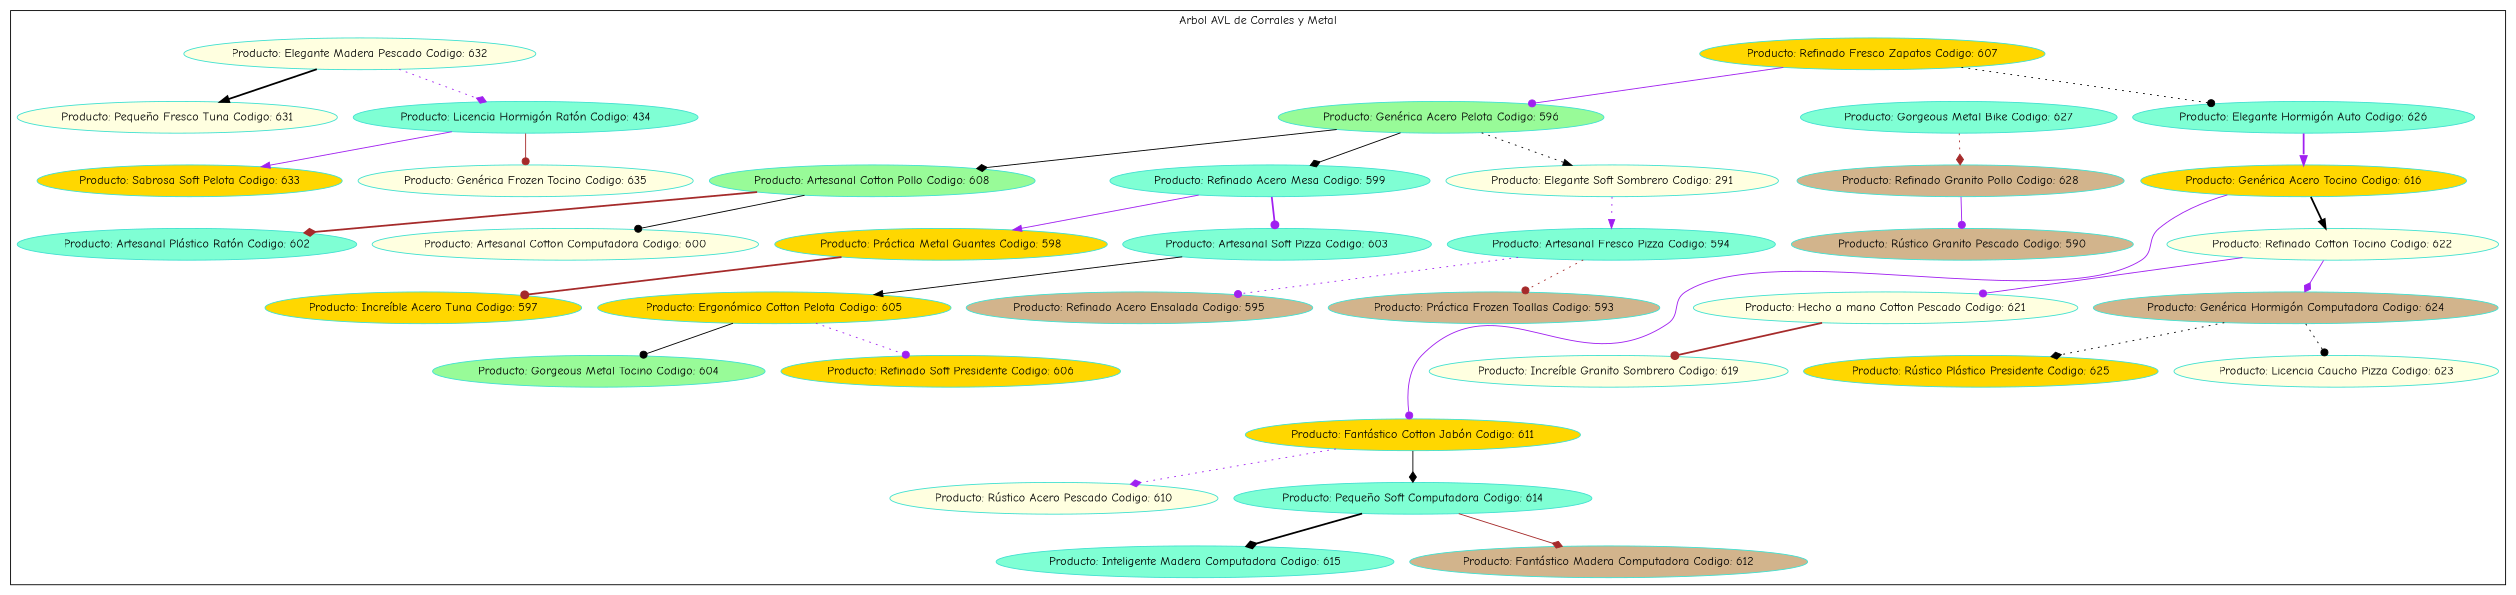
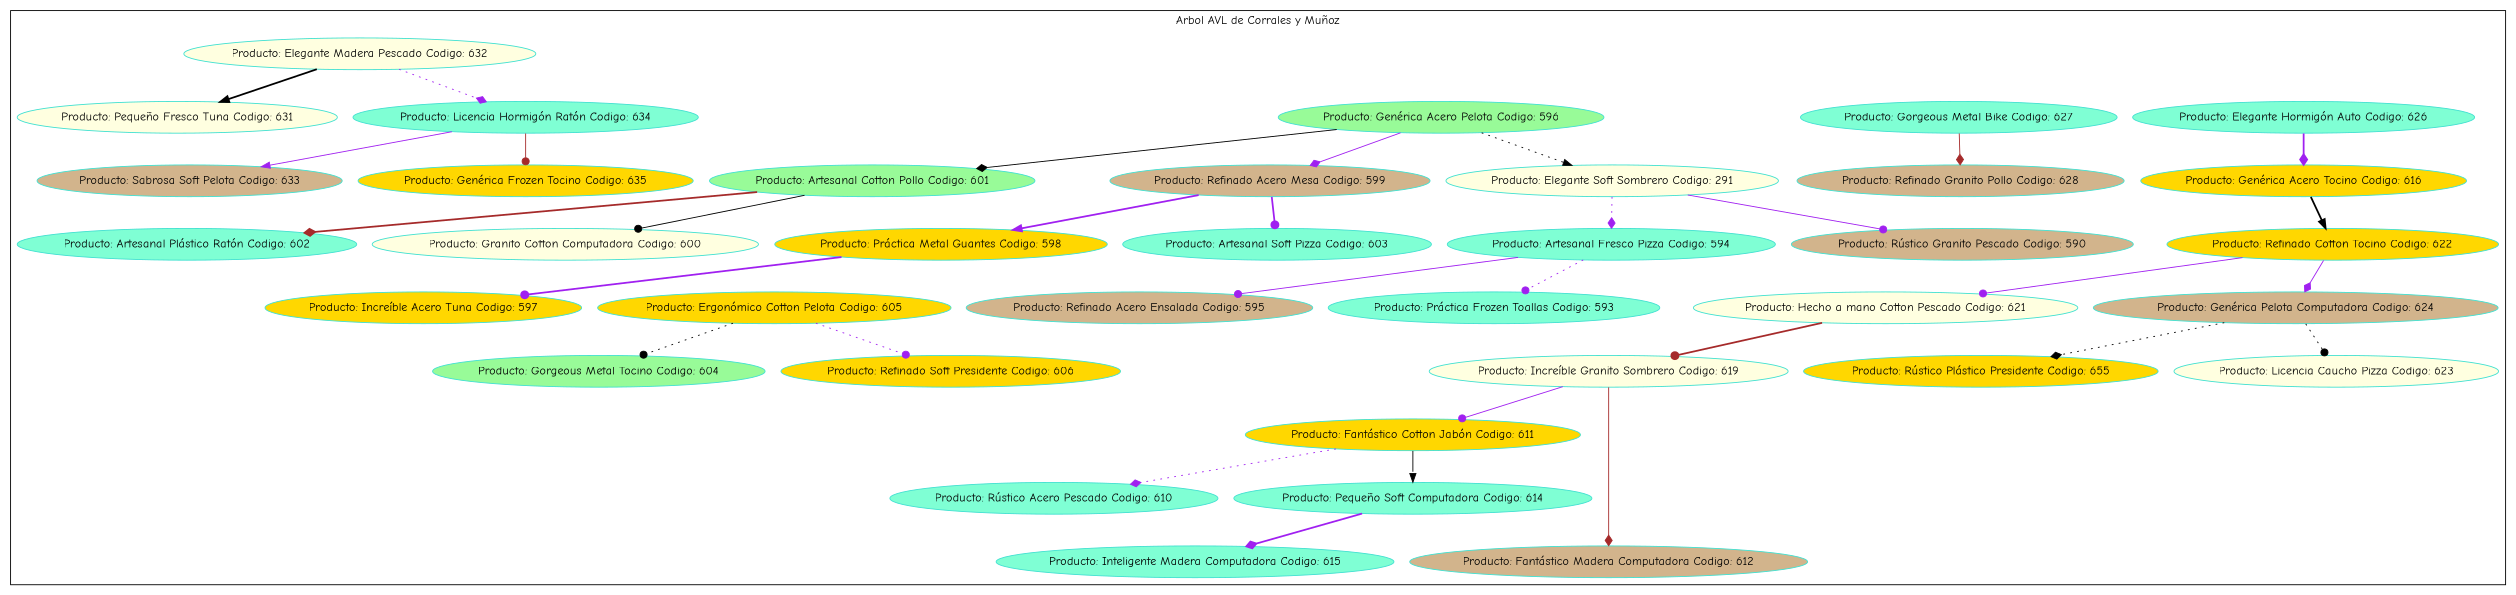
cluster "Arbol AVL de Corrales y Metal": label "Arbol AVL de Corrales y Metal" -> "Arbol AVL de Corrales y Muñoz"
node "Producto: Refinado Fresco Zapatos Codigo: 607": removed
node "Producto: Licencia Hormigón Ratón Codigo: 434": label "Producto: Licencia Hormigón Ratón Codigo: 434" -> "Producto: Licencia Hormigón Ratón Codigo: 634"
edge "Producto: Gorgeous Metal Bike Codigo: 627" -> "Producto: Refinado Granito Pollo Codigo: 628": style dotted -> solid
edge "Producto: Elegante Hormigón Auto Codigo: 626" -> "Producto: Genérica Acero Tocino Codigo: 616": arrowhead normal -> diamond
edge "Producto: Genérica Acero Pelota Codigo: 596" -> "Producto: Refinado Acero Mesa Codigo: 599": color black -> purple
node "Producto: Sabrosa Soft Pelota Codigo: 633": fillcolor gold -> tan
node "Producto: Genérica Frozen Tocino Codigo: 635": fillcolor lightyellow -> gold
node "Producto: Artesanal Cotton Pollo Codigo: 608": label "Producto: Artesanal Cotton Pollo Codigo: 608" -> "Producto: Artesanal Cotton Pollo Codigo: 601"
node "Producto: Refinado Acero Mesa Codigo: 599": fillcolor aquamarine -> tan
edge "Producto: Elegante Soft Sombrero Codigo: 291" -> "Producto: Artesanal Fresco Pizza Codigo: 594": arrowhead normal -> diamond
edge "Producto: Refinado Granito Pollo Codigo: 628" -> "Producto: Rústico Granito Pescado Codigo: 590": now "Producto: Elegante Soft Sombrero Codigo: 291" -> "Producto: Rústico Granito Pescado Codigo: 590"
edge "Producto: Refinado Acero Mesa Codigo: 599" -> "Producto: Práctica Metal Guantes Codigo: 598": style solid -> bold
node "Producto: Artesanal Cotton Computadora Codigo: 600": label "Producto: Artesanal Cotton Computadora Codigo: 600" -> "Producto: Granito Cotton Computadora Codigo: 600"
node "Producto: Refinado Cotton Tocino Codigo: 622": fillcolor lightyellow -> gold
edge "Producto: Genérica Acero Tocino Codigo: 616" -> "Producto: Fantástico Cotton Jabón Codigo: 611": now "Producto: Increíble Granito Sombrero Codigo: 619" -> "Producto: Fantástico Cotton Jabón Codigo: 611"
edge "Producto: Artesanal Fresco Pizza Codigo: 594" -> "Producto: Práctica Frozen Toallas Codigo: 593": color brown -> purple
edge "Producto: Artesanal Soft Pizza Codigo: 603" -> "Producto: Ergonómico Cotton Pelota Codigo: 605": removed
edge "Producto: Artesanal Fresco Pizza Codigo: 594" -> "Producto: Refinado Acero Ensalada Codigo: 595": style dotted -> solid
edge "Producto: Práctica Metal Guantes Codigo: 598" -> "Producto: Increíble Acero Tuna Codigo: 597": color brown -> purple
node "Producto: Práctica Frozen Toallas Codigo: 593": fillcolor tan -> aquamarine
node "Producto: Genérica Hormigón Computadora Codigo: 624": label "Producto: Genérica Hormigón Computadora Codigo: 624" -> "Producto: Genérica Pelota Computadora Codigo: 624"
edge "Producto: Ergonómico Cotton Pelota Codigo: 605" -> "Producto: Gorgeous Metal Tocino Codigo: 604": style solid -> dotted
node "Producto: Rústico Plástico Presidente Codigo: 625": label "Producto: Rústico Plástico Presidente Codigo: 625" -> "Producto: Rústico Plástico Presidente Codigo: 655"
edge "Producto: Fantástico Cotton Jabón Codigo: 611" -> "Producto: Pequeño Soft Computadora Codigo: 614": arrowhead diamond -> normal
node "Producto: Rústico Acero Pescado Codigo: 610": fillcolor lightyellow -> aquamarine
edge "Producto: Pequeño Soft Computadora Codigo: 614" -> "Producto: Inteligente Madera Computadora Codigo: 615": color black -> purple
edge "Producto: Pequeño Soft Computadora Codigo: 614" -> "Producto: Fantástico Madera Computadora Codigo: 612": now "Producto: Increíble Granito Sombrero Codigo: 619" -> "Producto: Fantástico Madera Computadora Codigo: 612"
